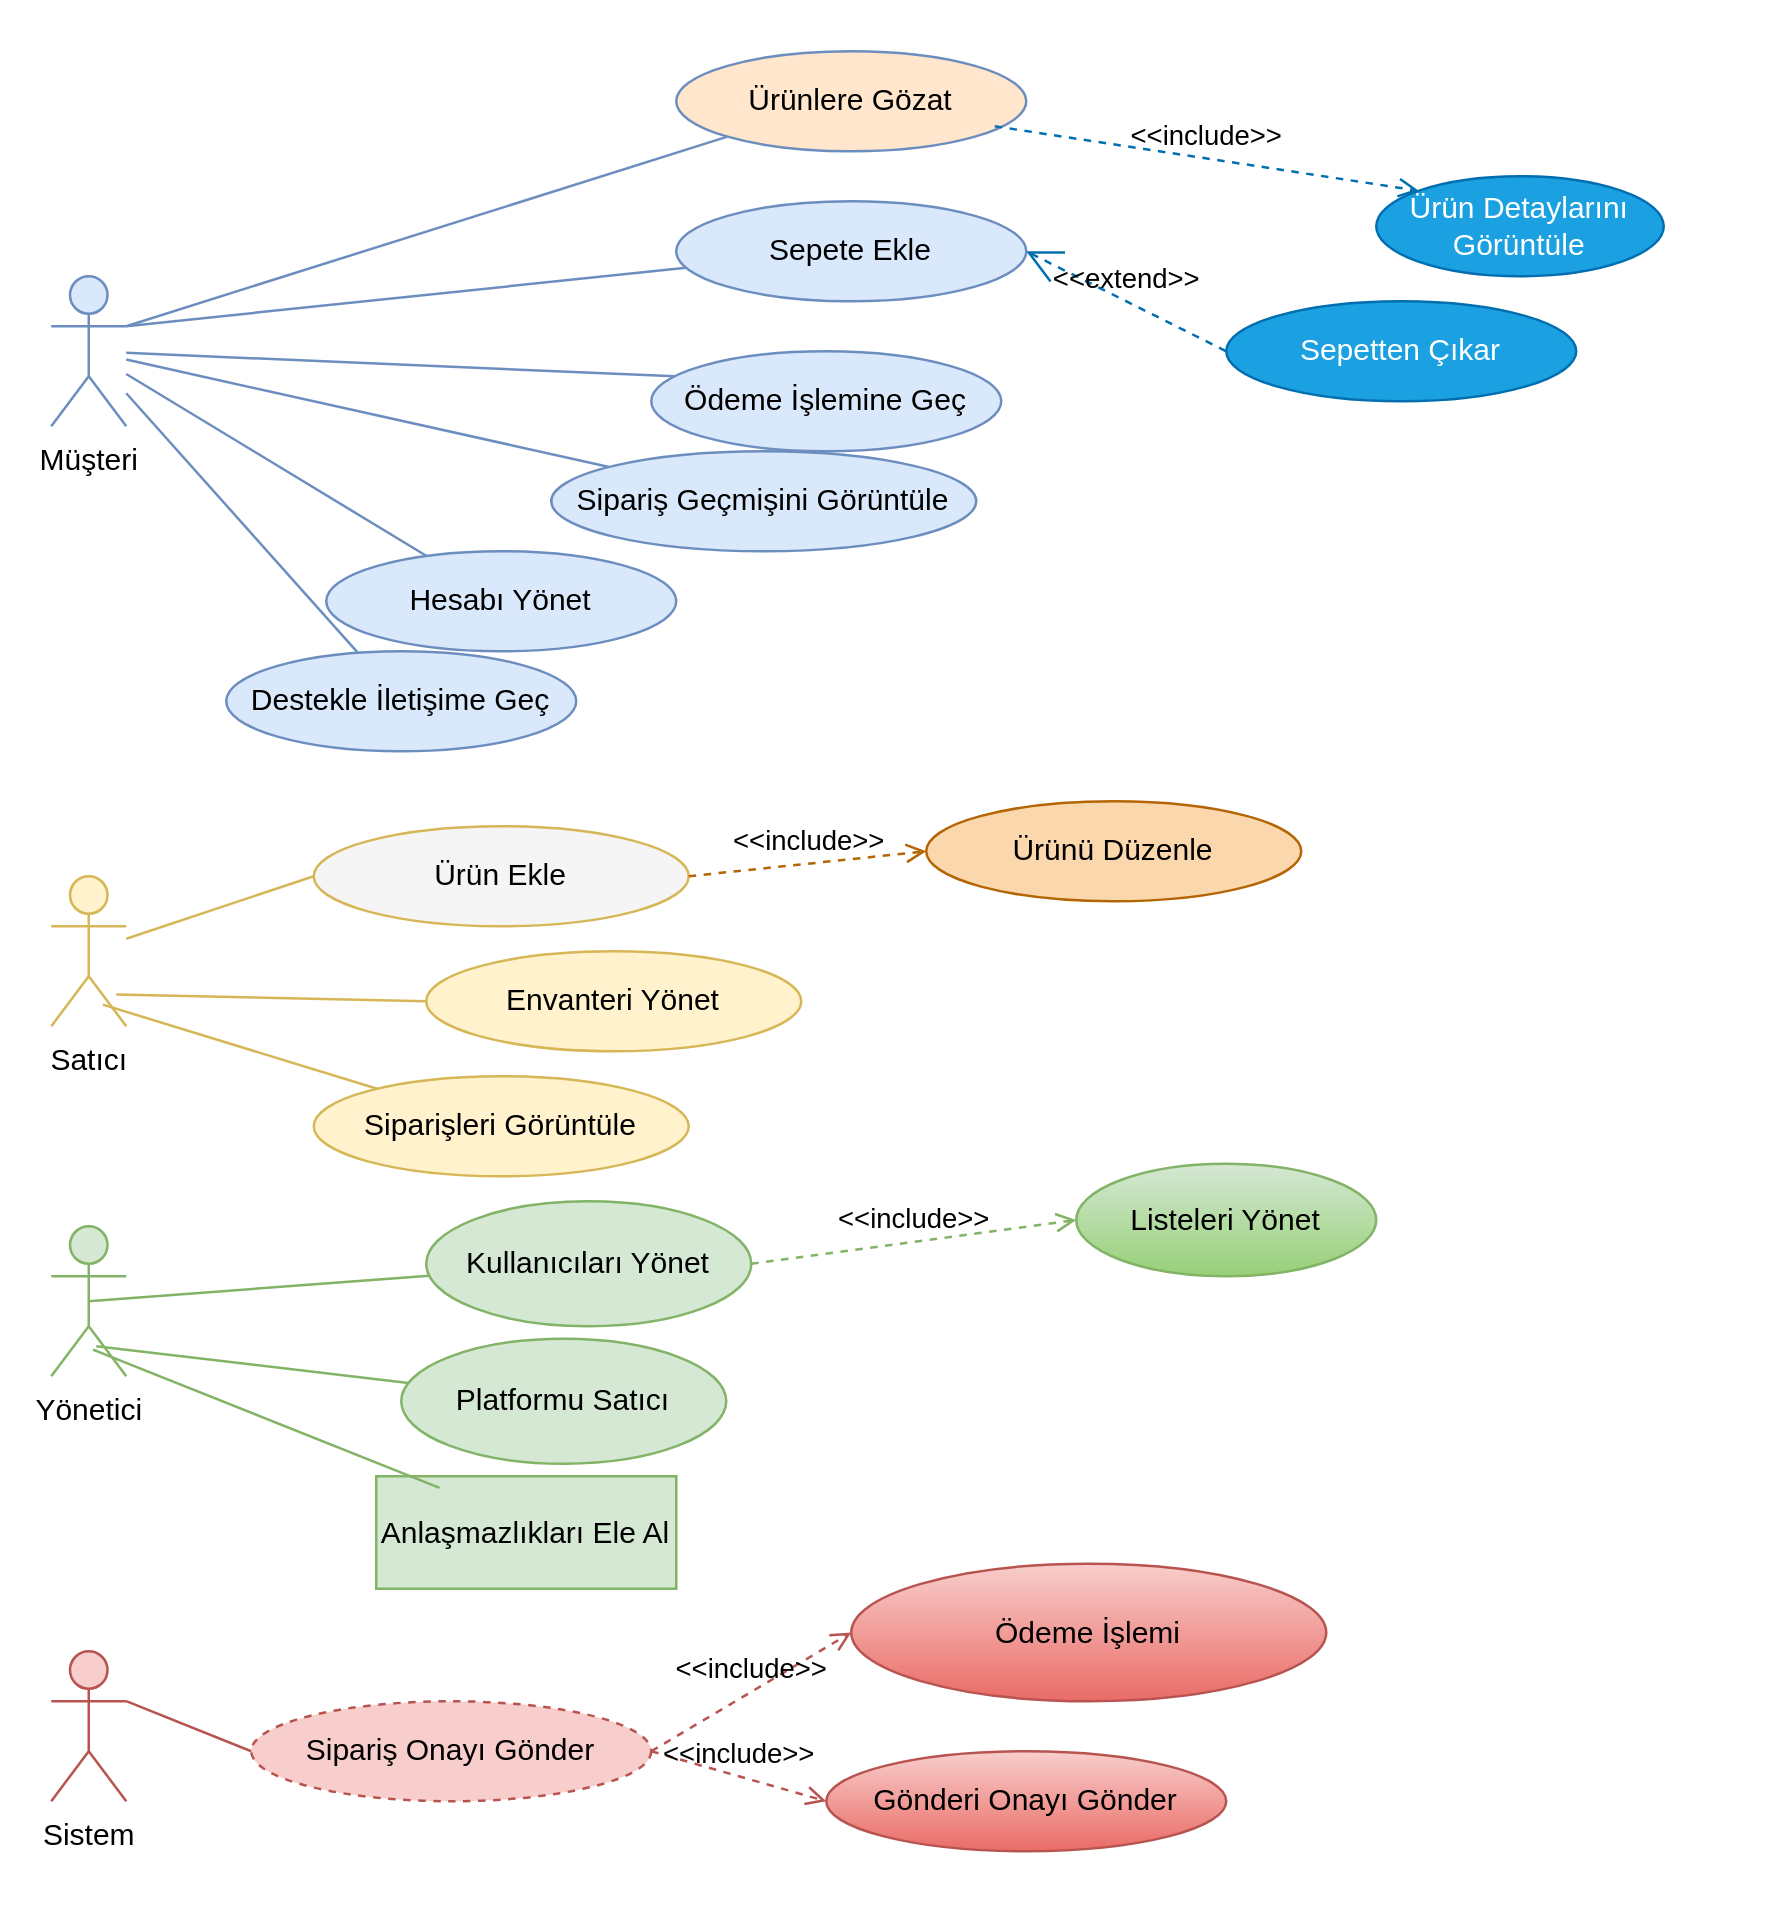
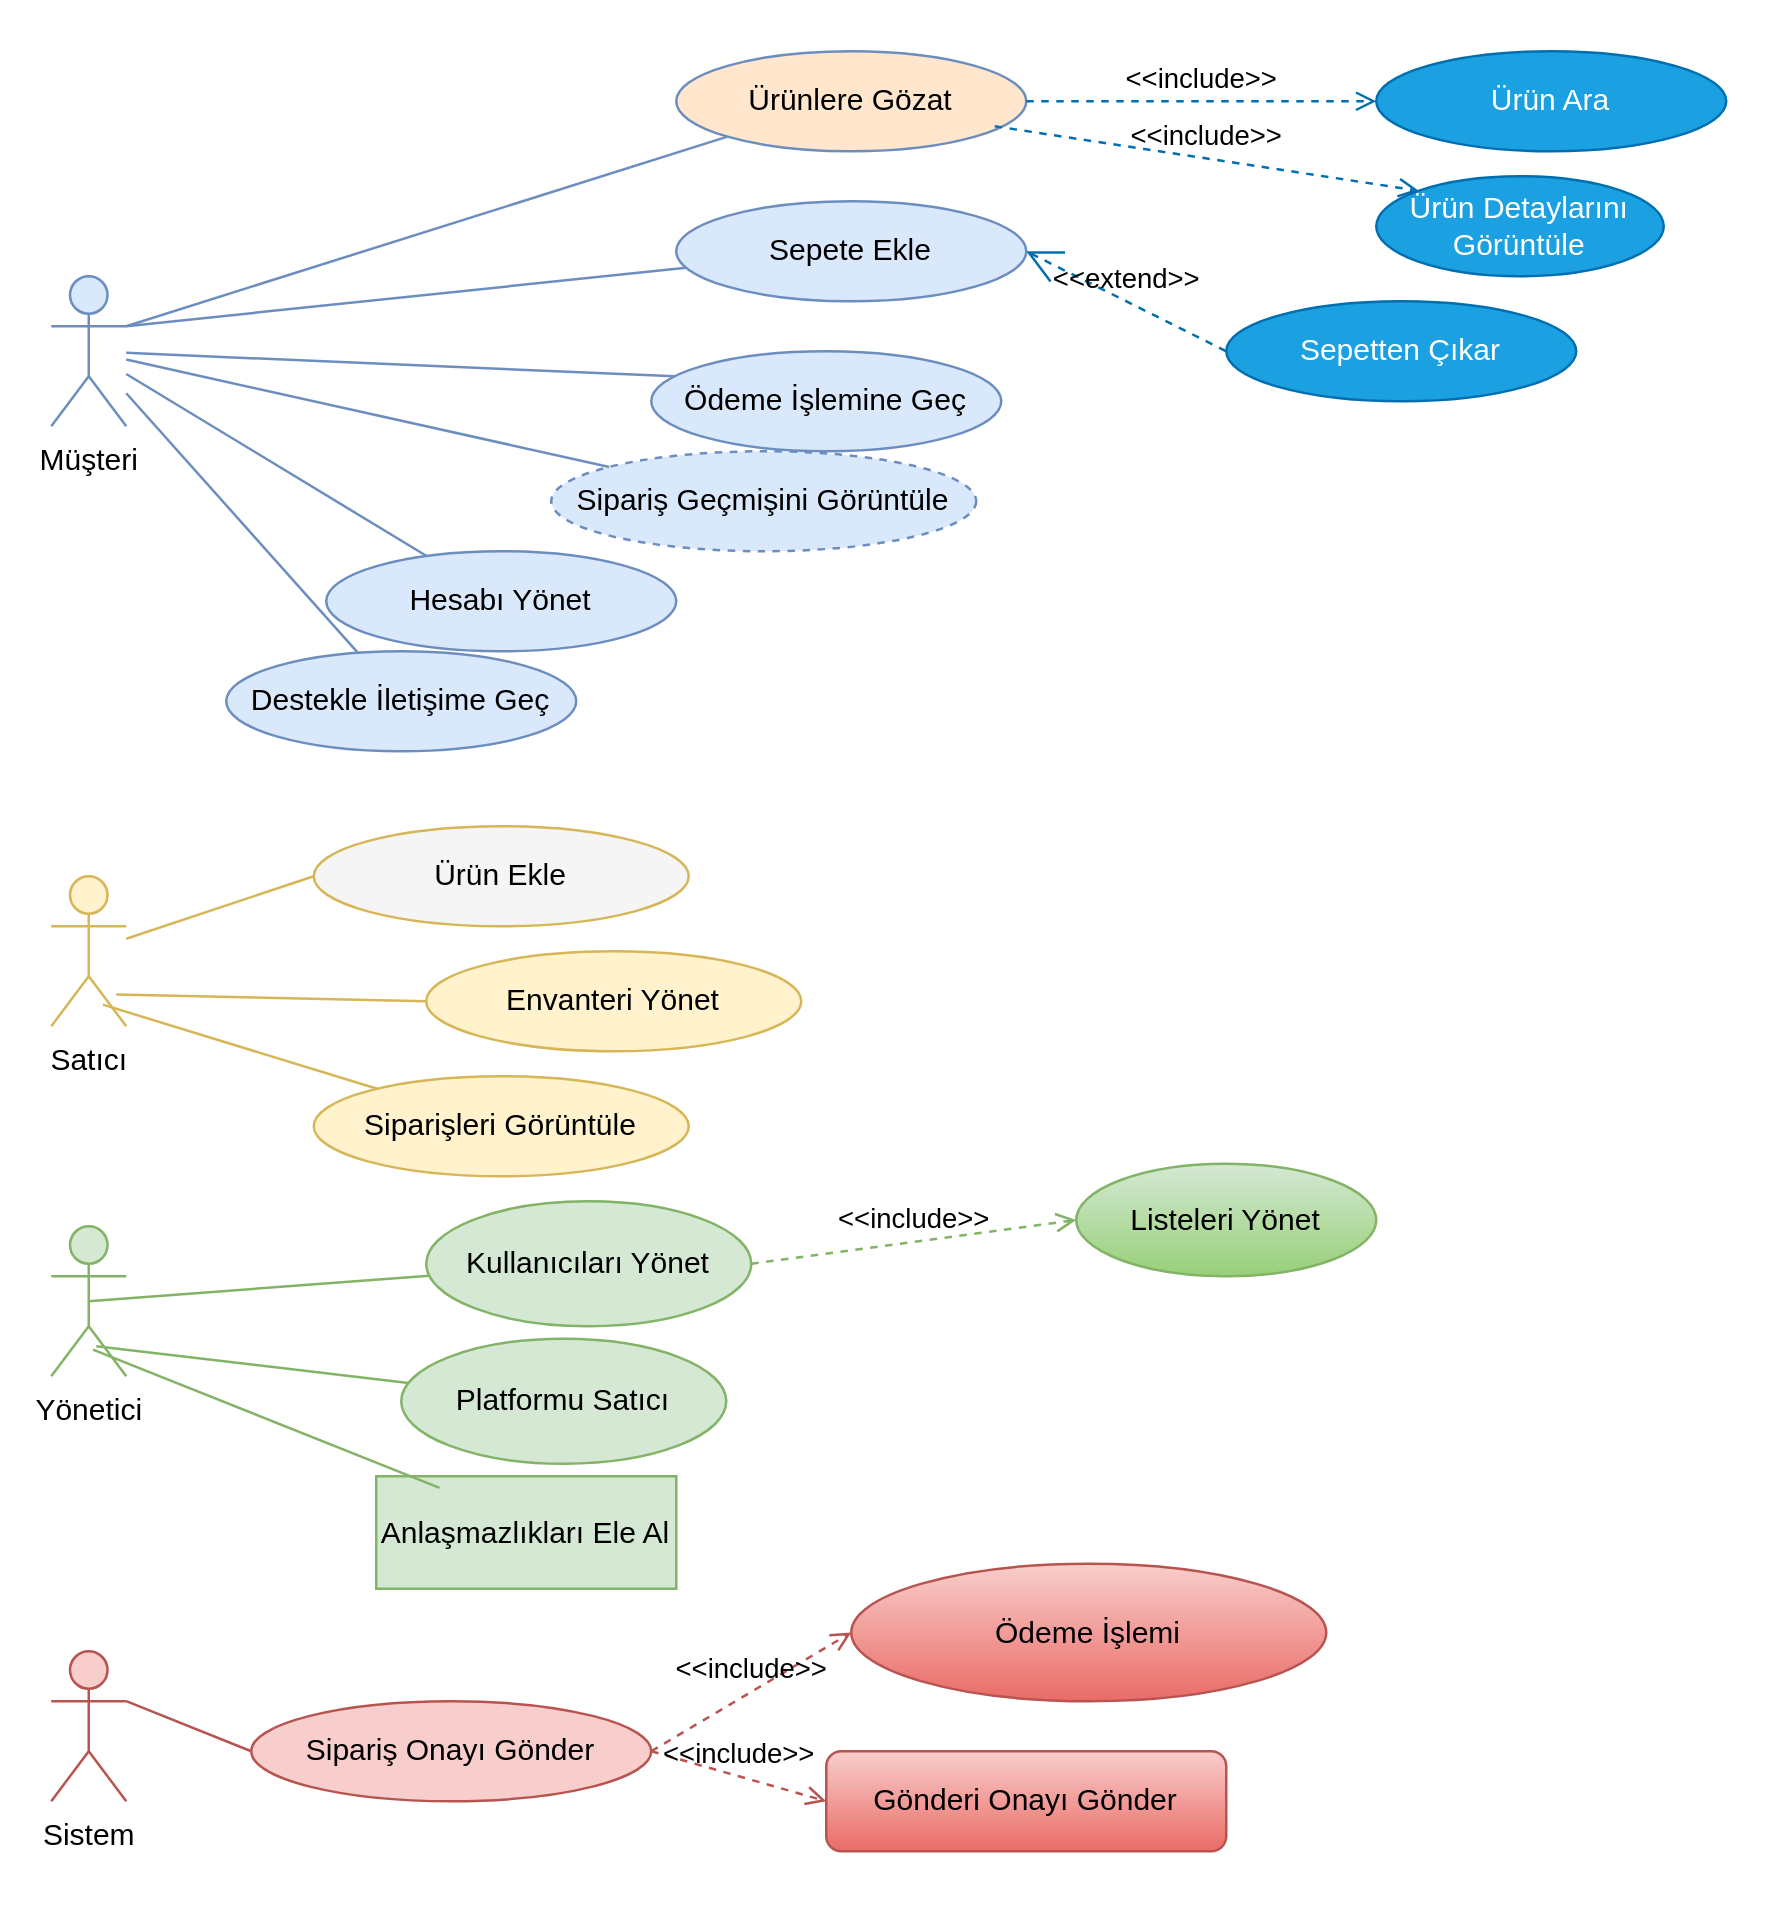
edge "Ürünlere Gözat" -> "Ürün Ara": added, label "<<include>>"
node "Ürün Ara": added
node "Sipariş Geçmişini Görüntüle": style solid -> dashed
node "Ürünü Düzenle": removed
edge "Ürün Ekle" -> "Ürünü Düzenle": removed, label "<<include>>"
node "Sipariş Onayı Gönder": style dashed -> solid
node "Gönderi Onayı Gönder": shape ellipse -> rounded rectangle
